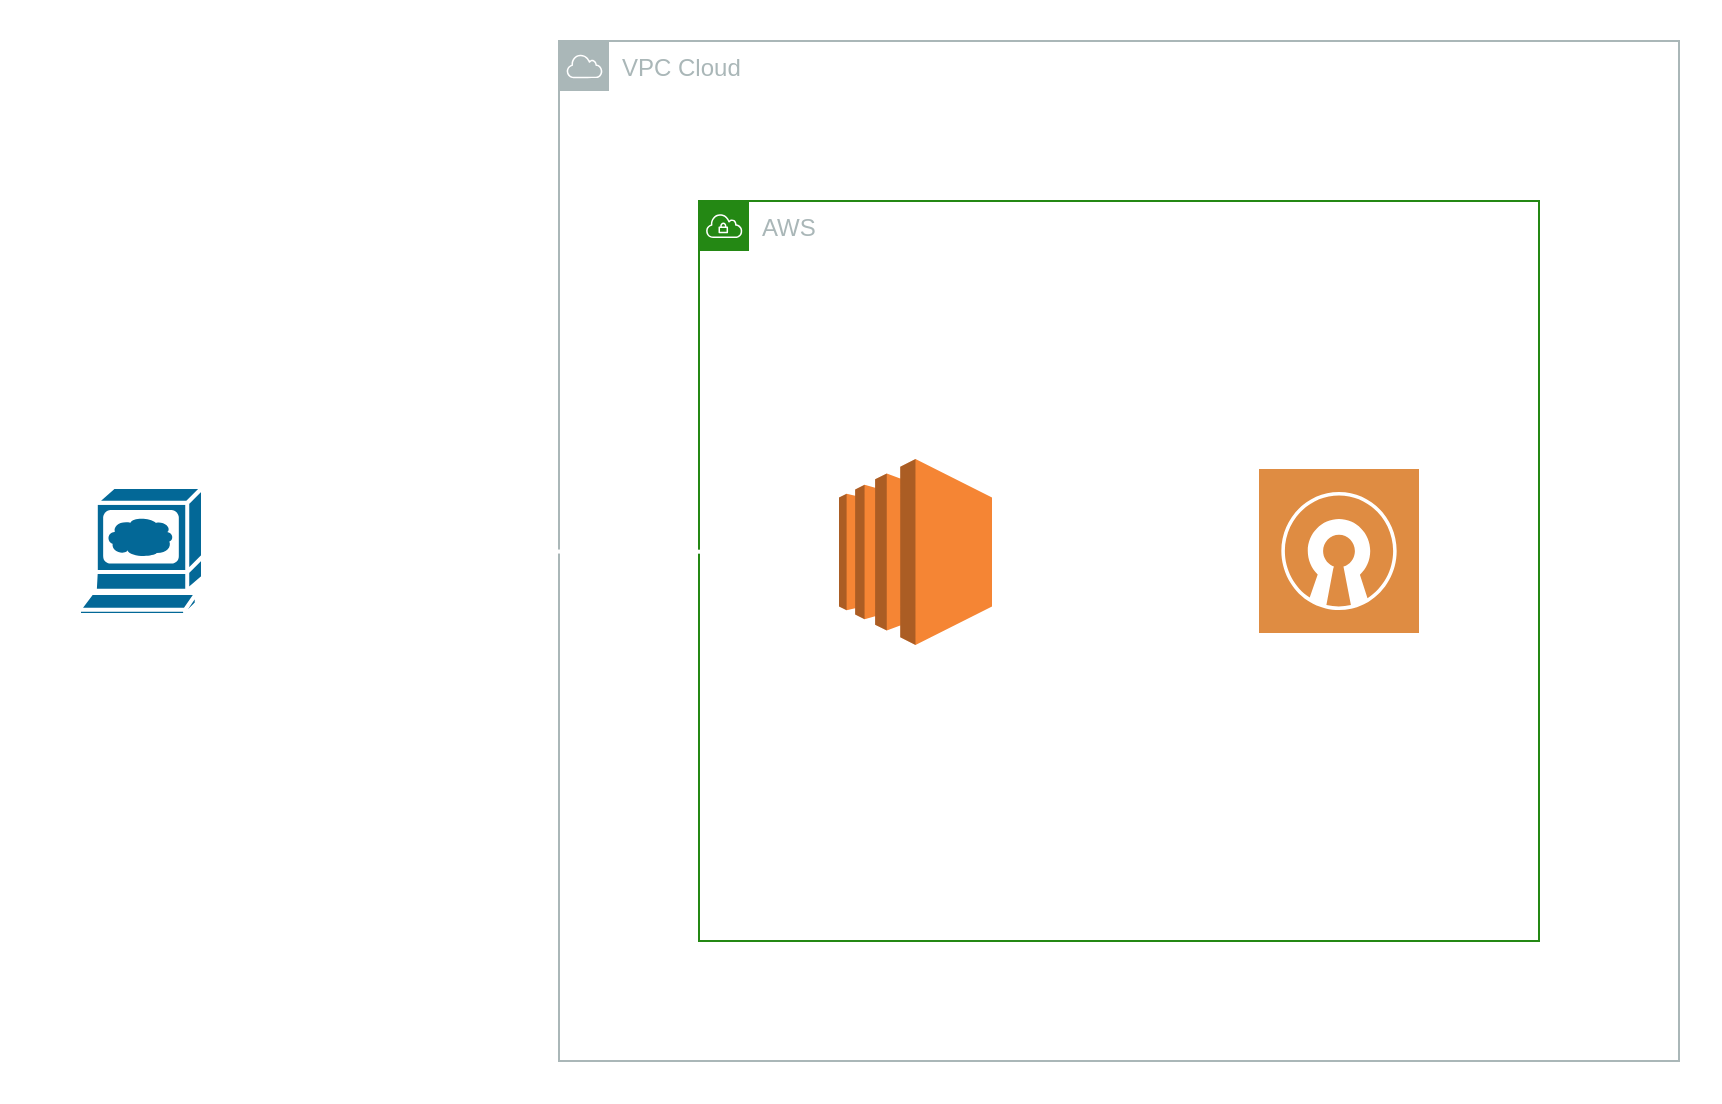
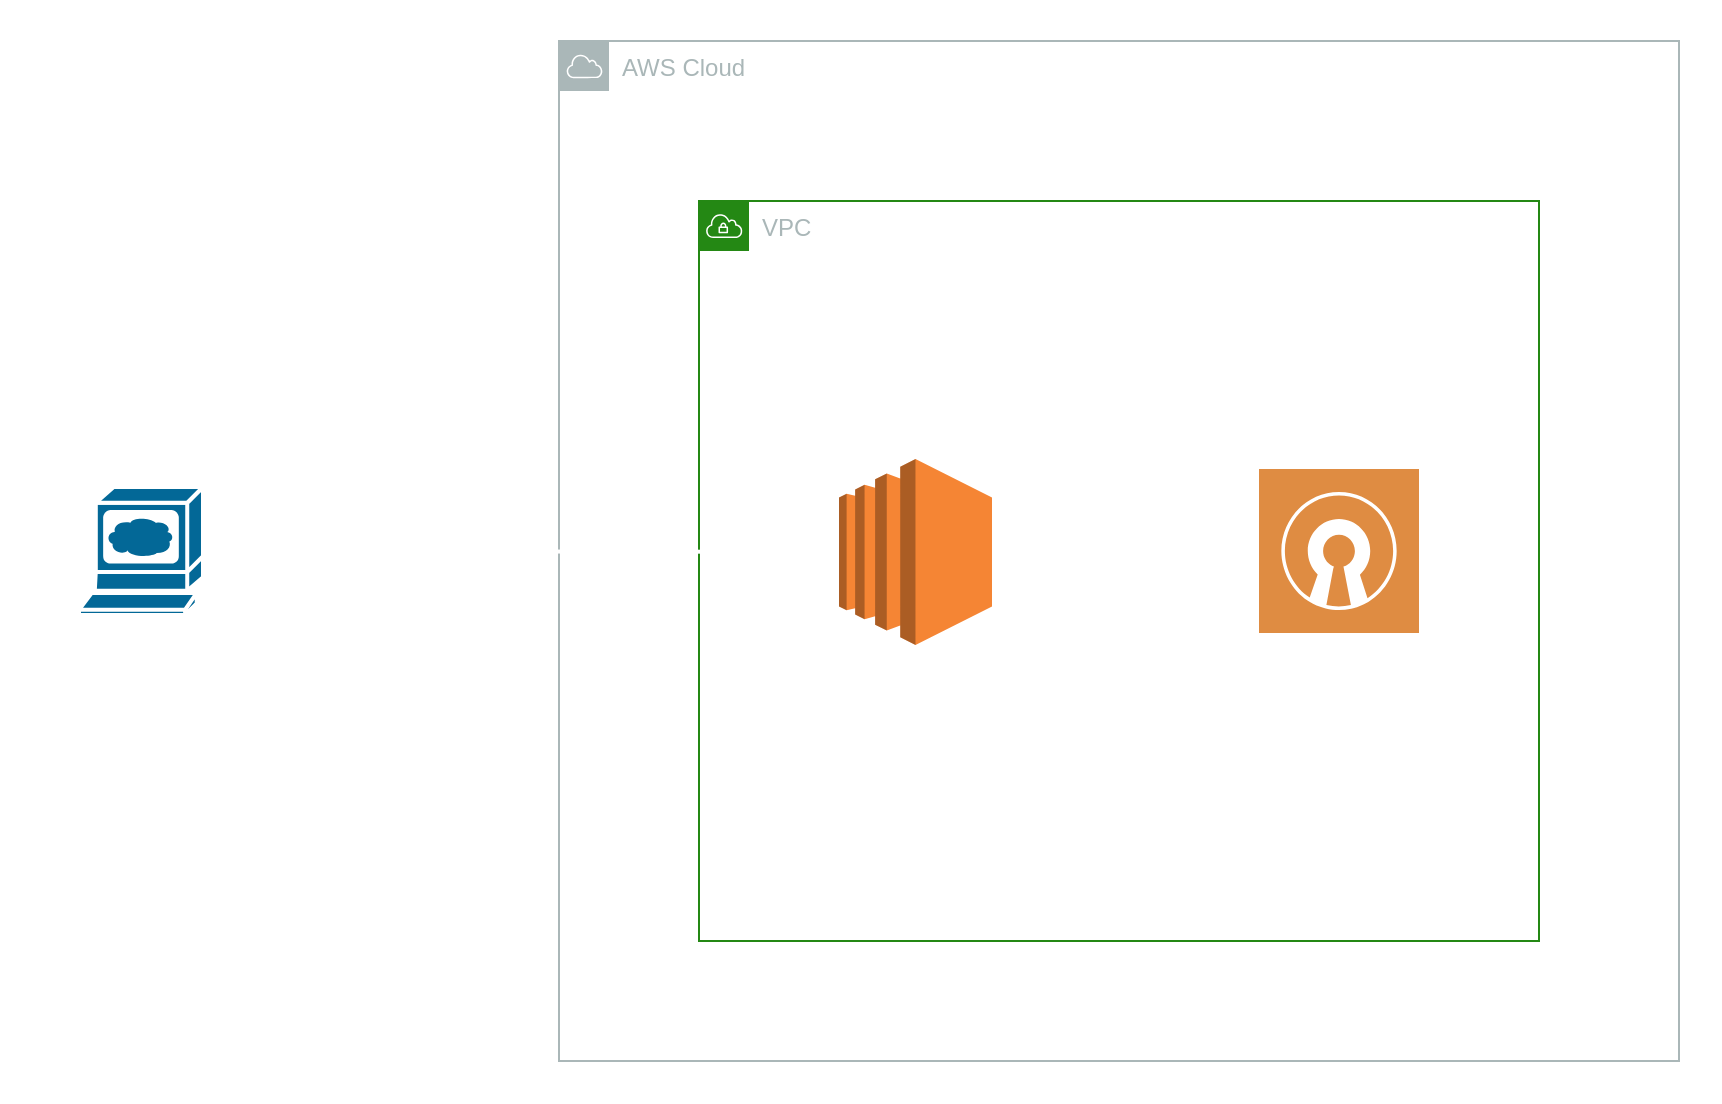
node "VPC Cloud": label "VPC Cloud" -> "AWS Cloud"
node "AWS": label "AWS" -> "VPC"
